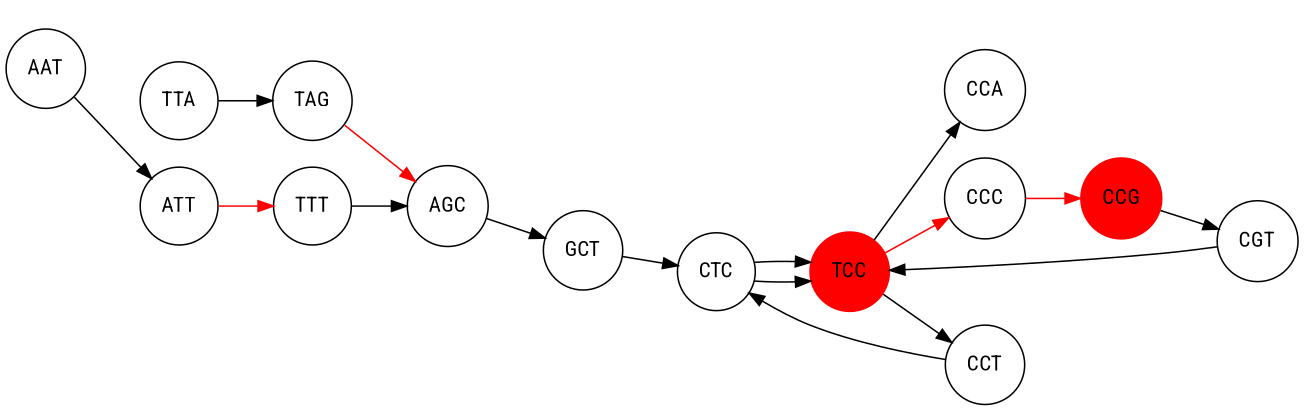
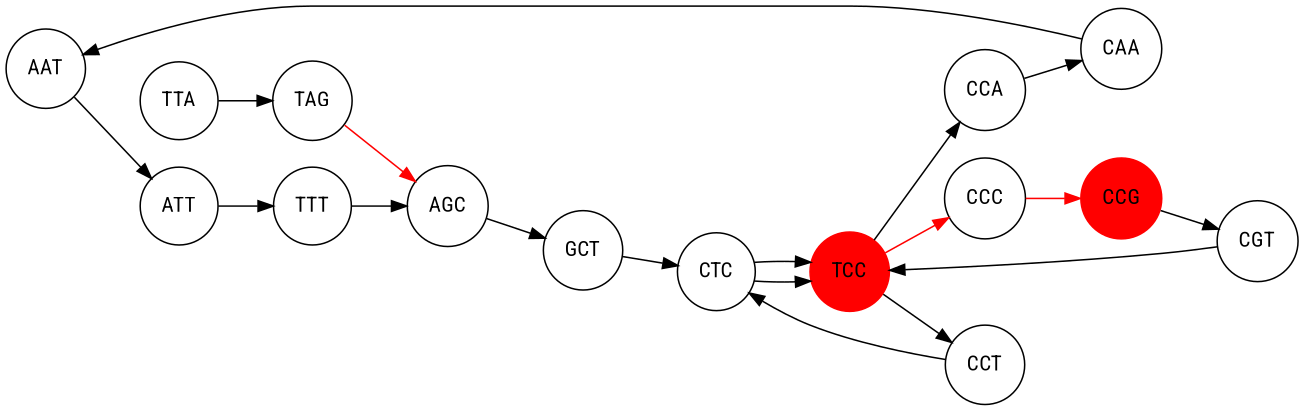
node "CAA": added
edge "ATT" -> "TTT": color red -> black
